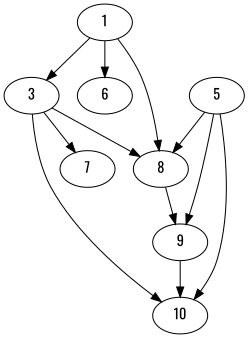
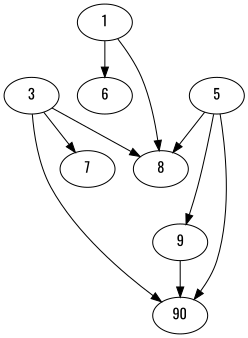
edge "1" -> "3": removed
edge "8" -> "9": removed
node "10": label "10" -> "90"
